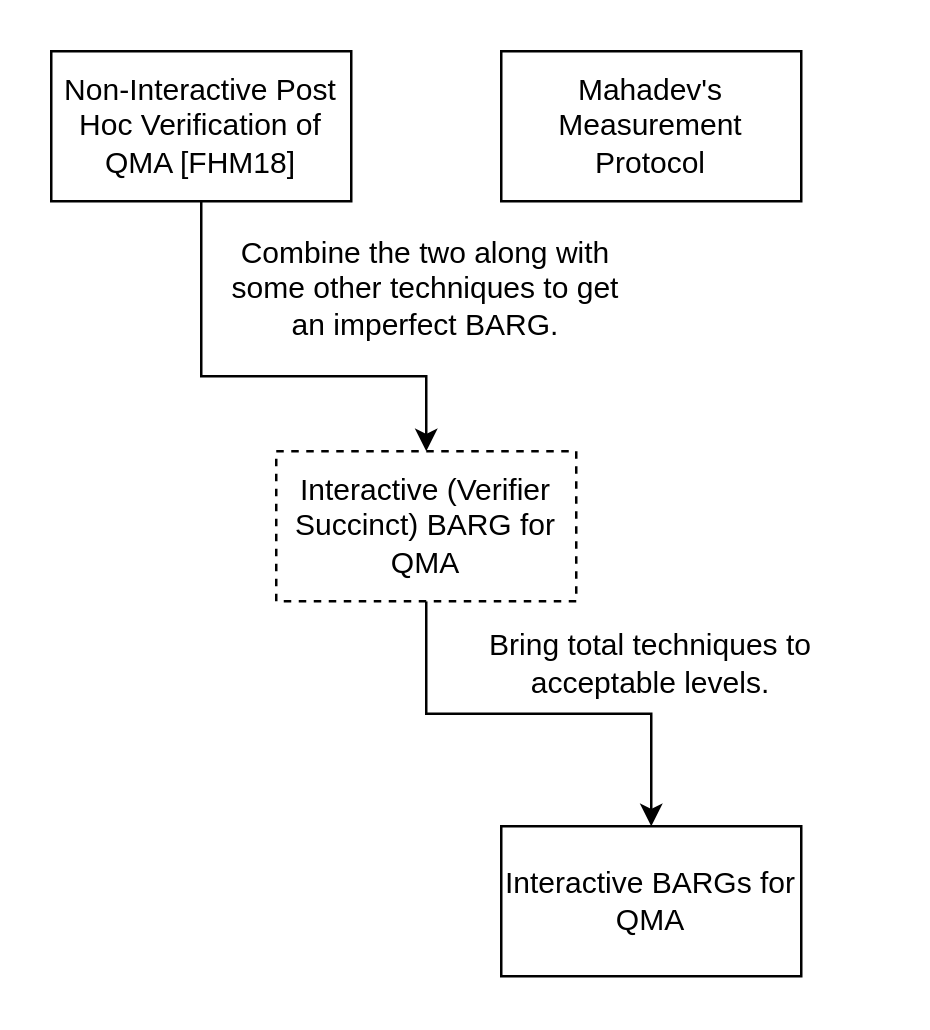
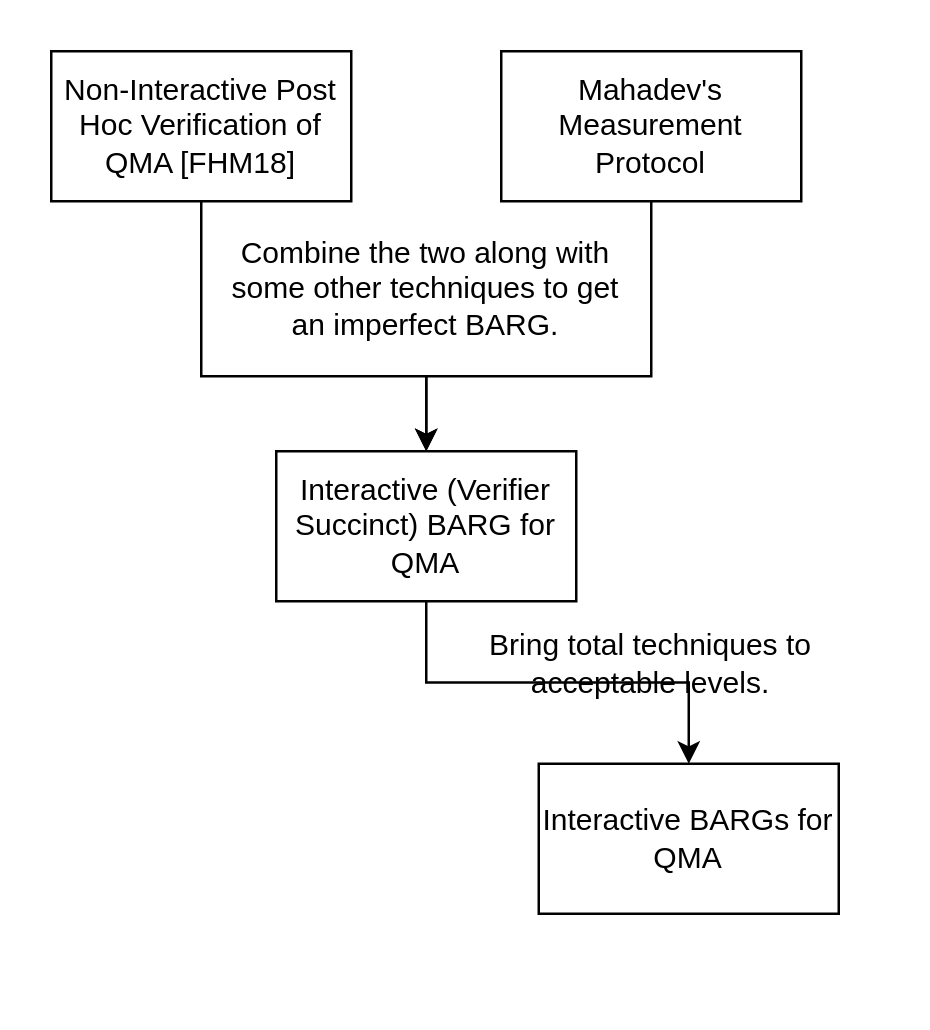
edge "Mahadev's Measurement Protocol" -> "Interactive (Verifier Succinct) BARG for QMA": added
node "Interactive (Verifier Succinct) BARG for QMA": style dashed -> solid
node "Interactive BARGs for QMA": moved (651, 901) -> (689, 839)
